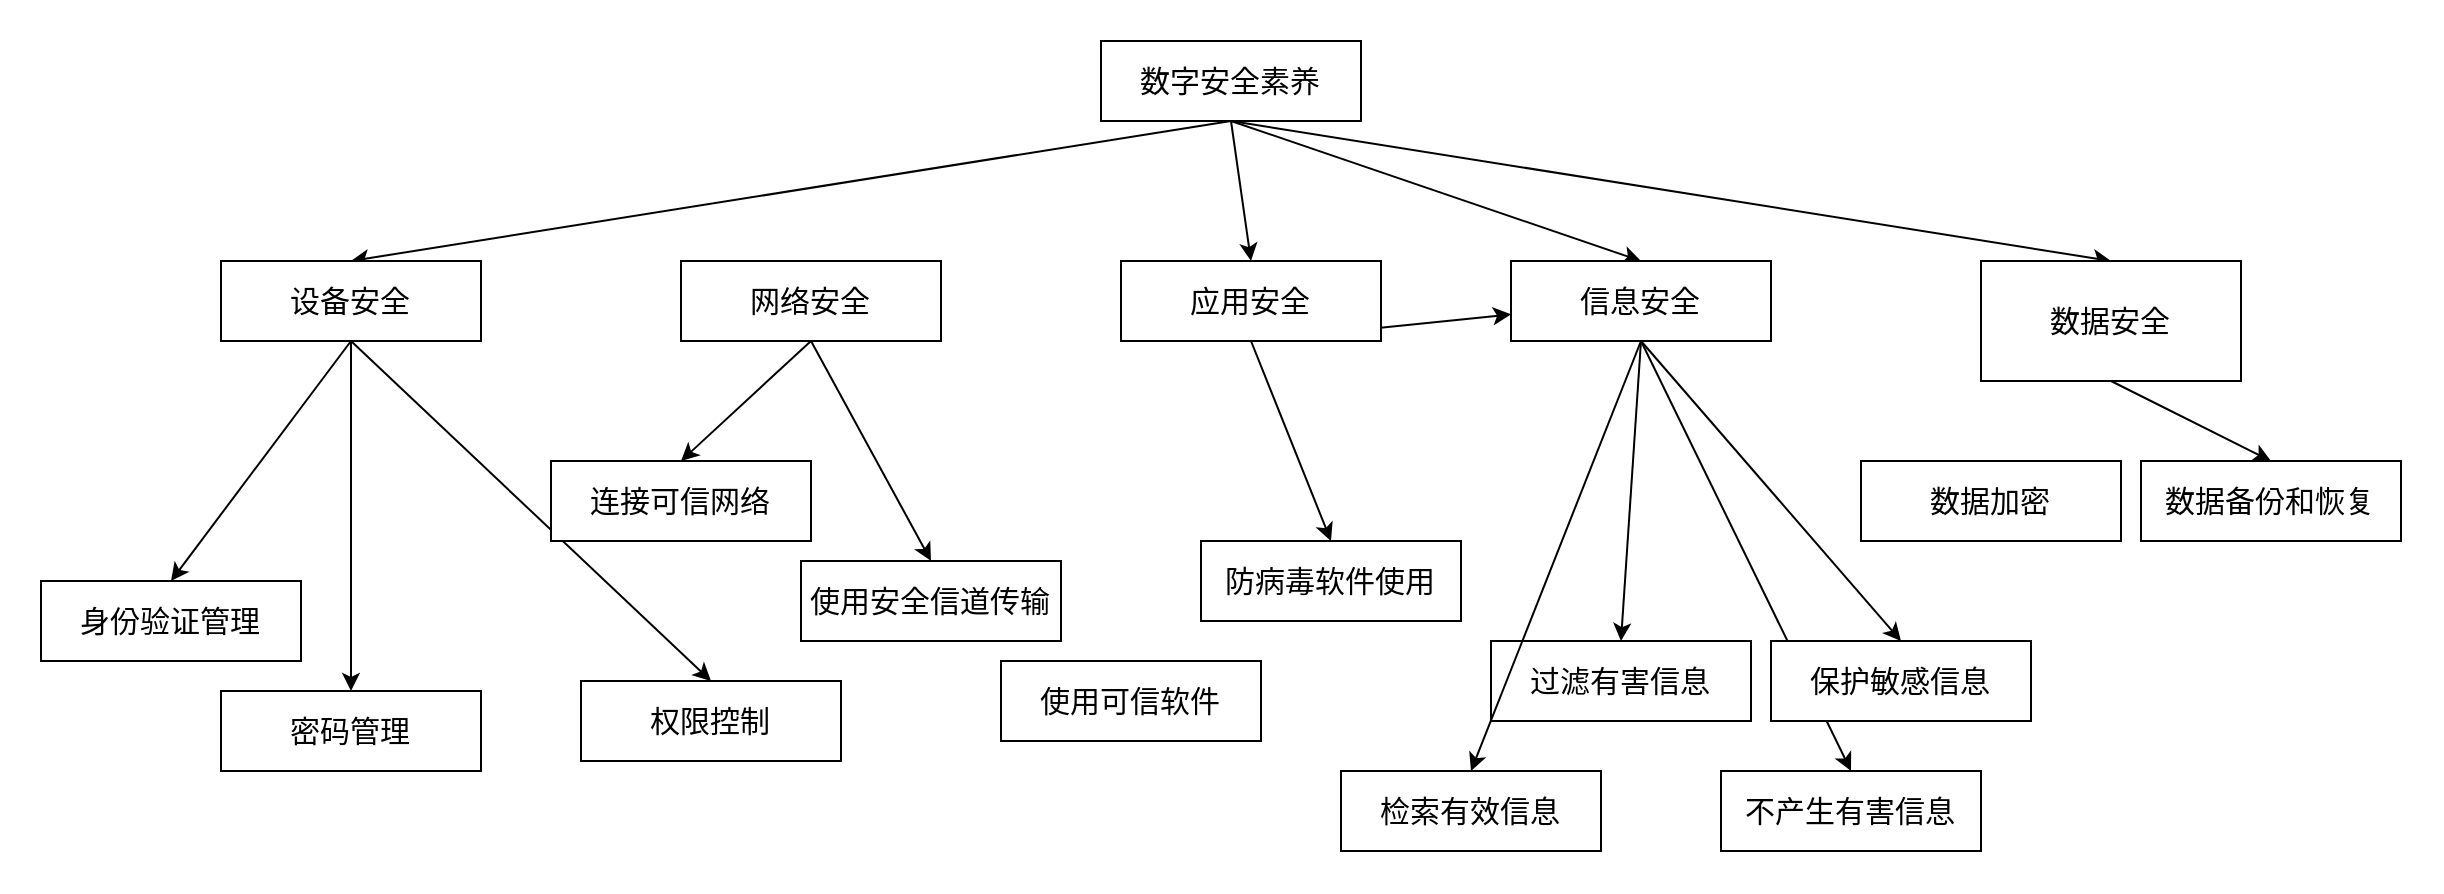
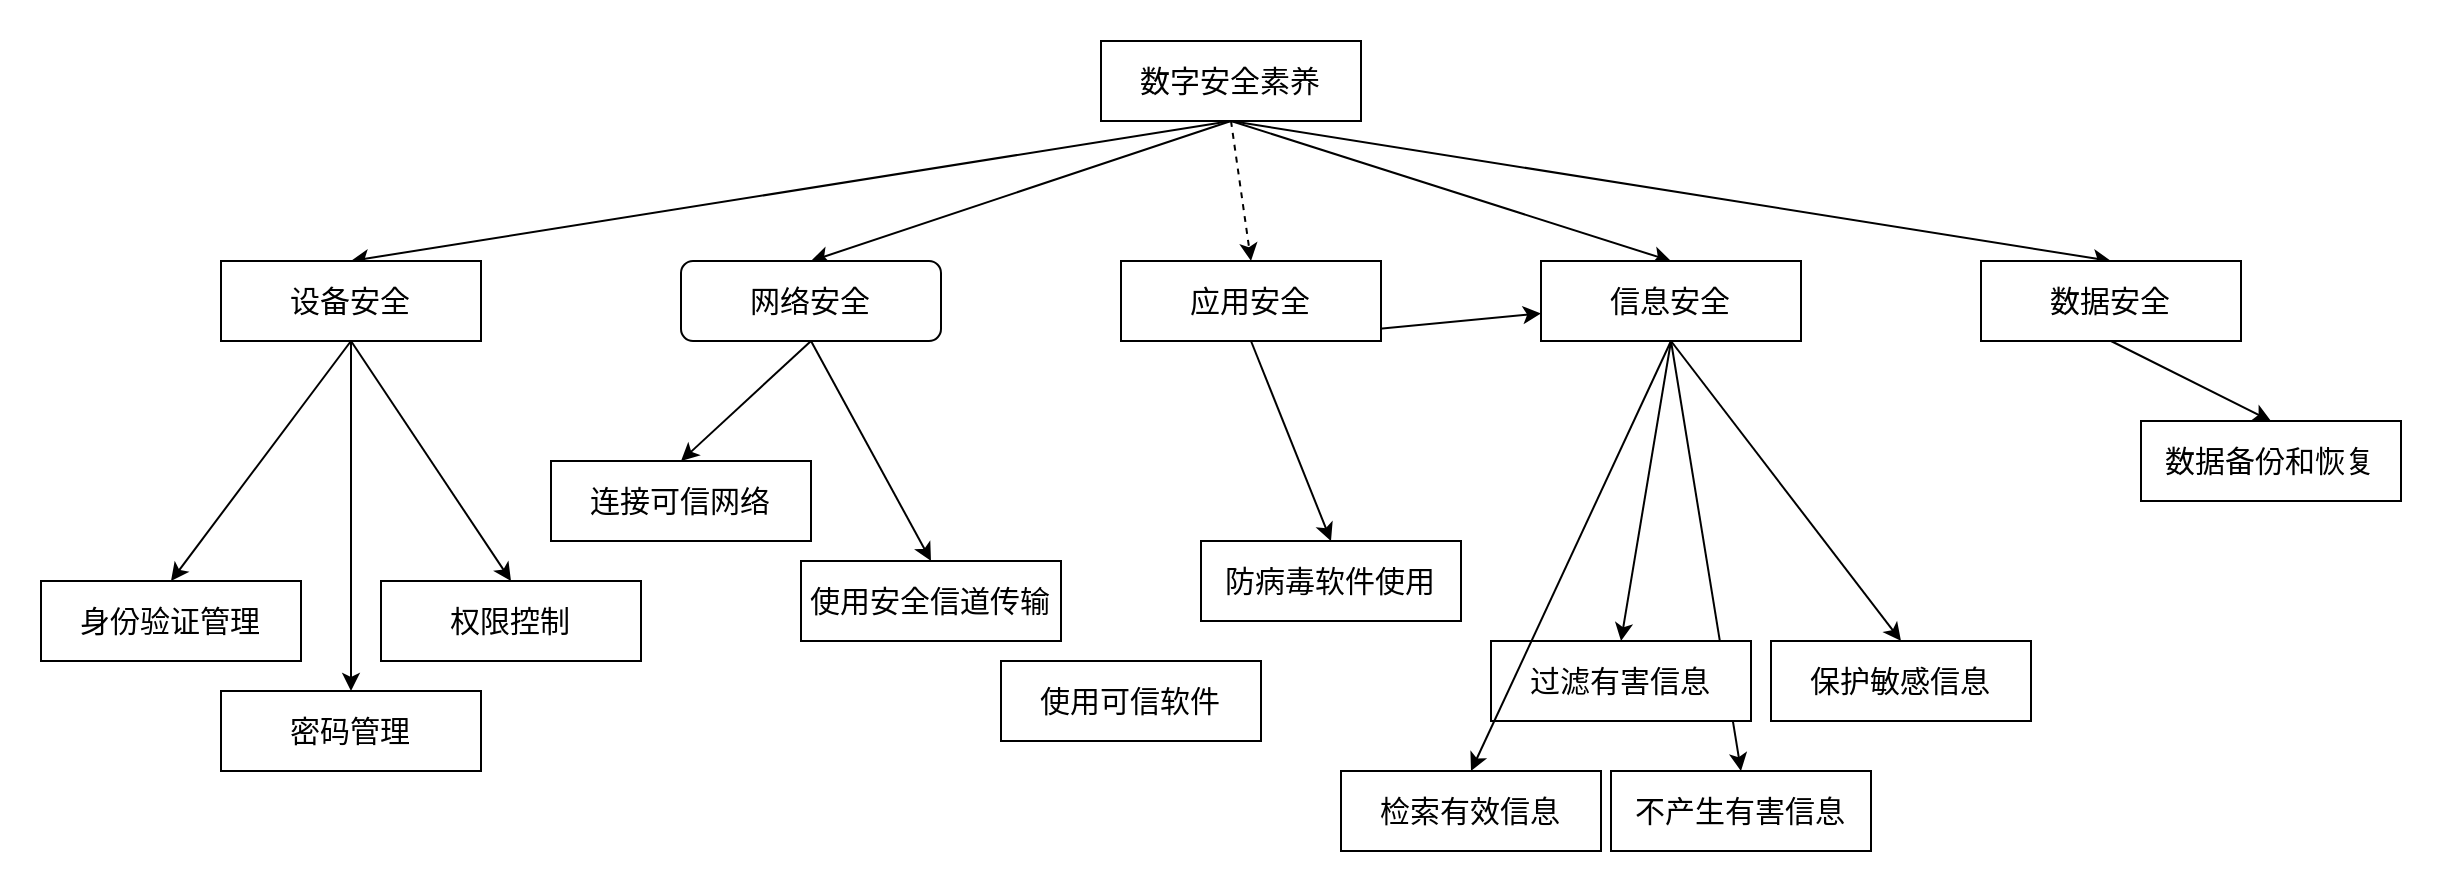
edge "数字安全素养" -> "应用安全": style solid -> dashed
edge "数字安全素养" -> "网络安全": added
node "网络安全": shape rectangle -> rounded rectangle
node "信息安全": moved (1641, 301) -> (1671, 301)
node "数据安全": size 260x120 -> 260x80
node "数据加密": removed
node "数据备份和恢复": moved (2271, 501) -> (2271, 461)
node "权限控制": moved (711, 721) -> (511, 621)
node "不产生有害信息": moved (1851, 811) -> (1741, 811)
